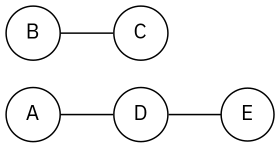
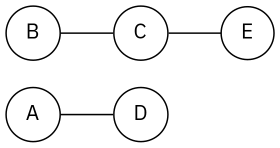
edge "D" -- "E": now "C" -- "E"
